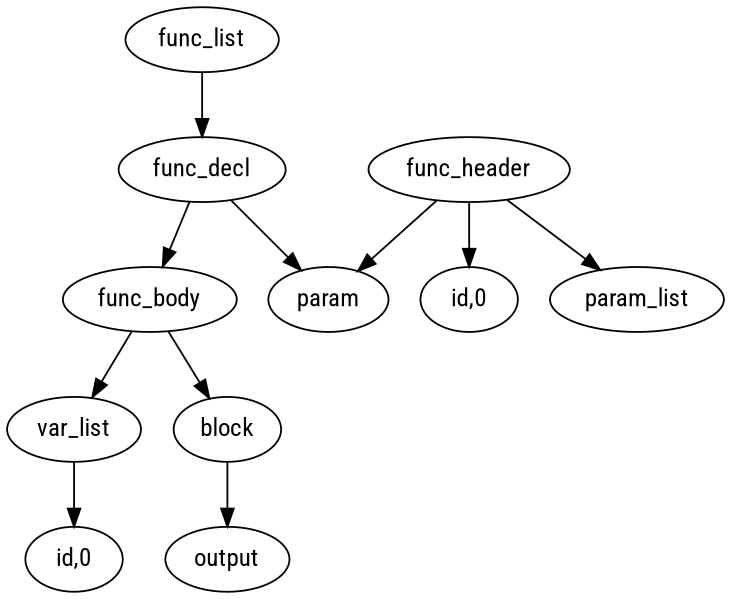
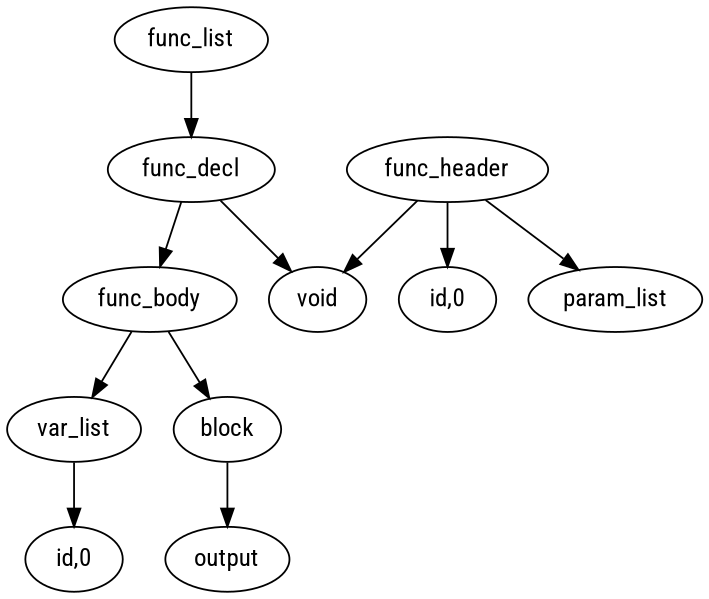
node "param": label "param" -> "void"
